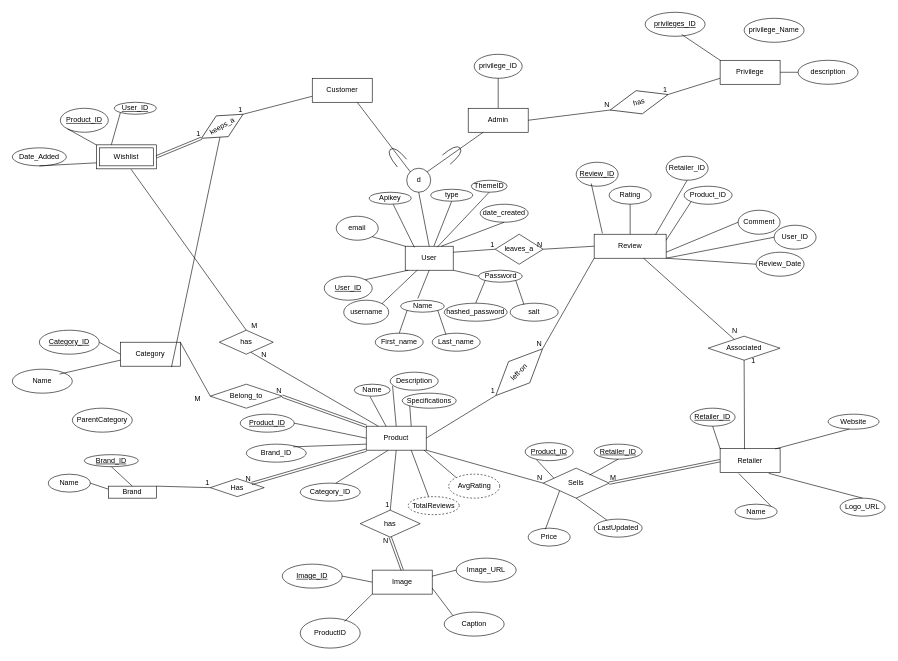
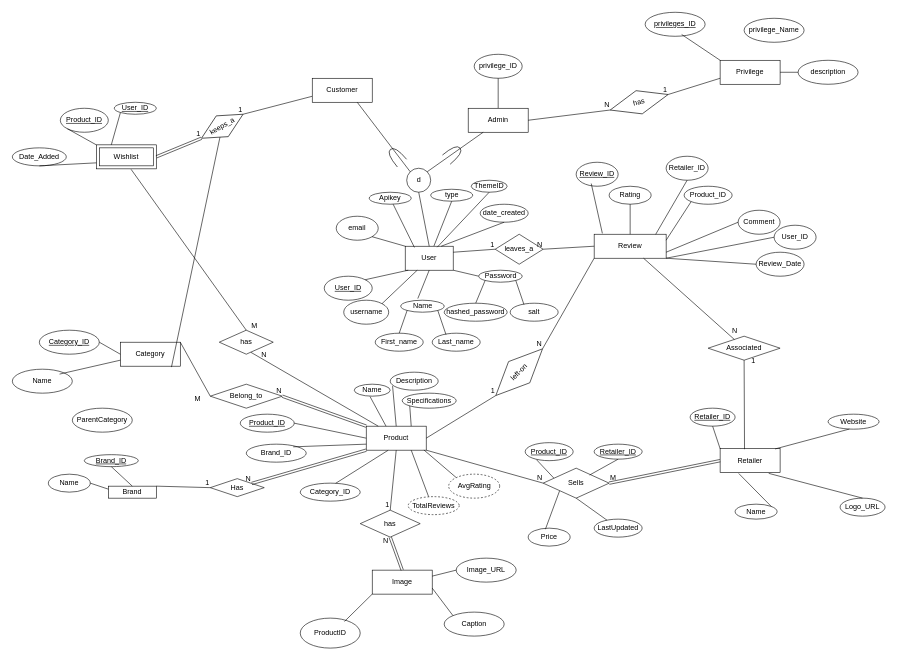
node "Image_ID": removed
edge "Image_ID" -- "Image": removed
